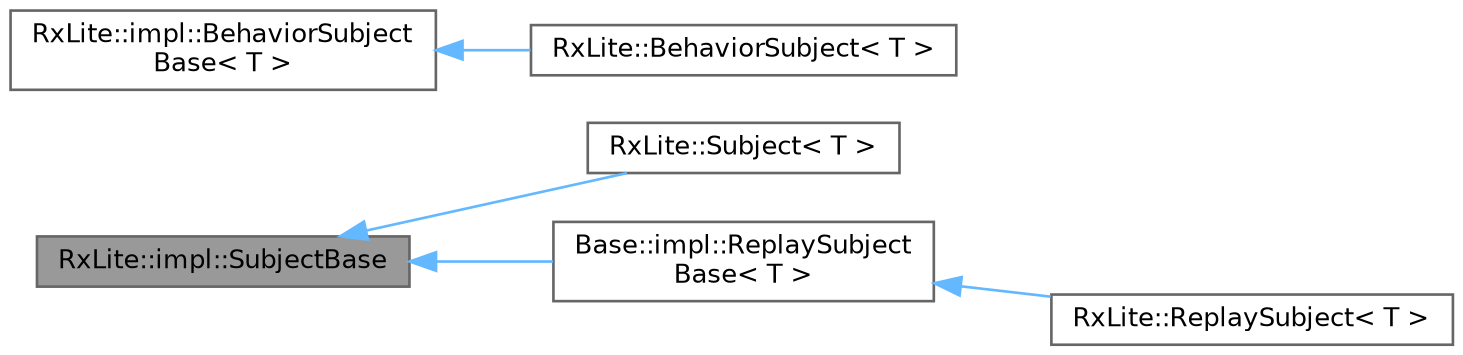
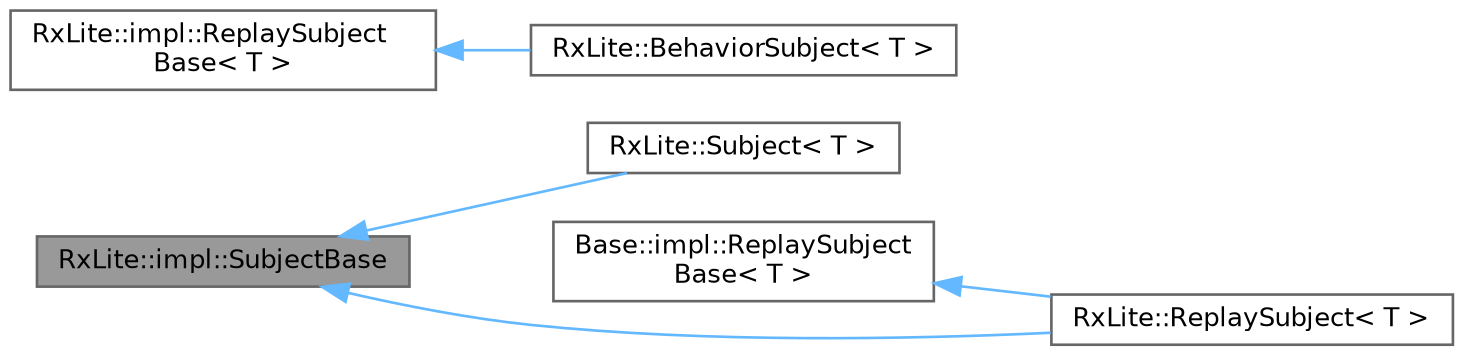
node "RxLite::impl::BehaviorSubject Base< T >": label "RxLite::impl::BehaviorSubject Base< T >" -> "RxLite::impl::ReplaySubject Base< T >"
edge "Base::impl::ReplaySubject Base< T >" -> "RxLite::impl::SubjectBase": now "RxLite::ReplaySubject< T >" -> "RxLite::impl::SubjectBase"
